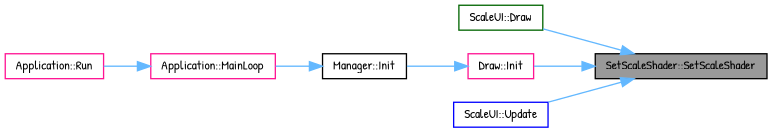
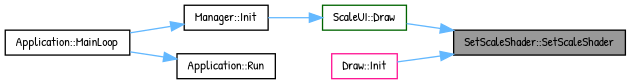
node "Application::Run": color deeppink -> black
edge "Application::Run" -> "Application::MainLoop": reversed
node "Application::MainLoop": color deeppink -> black
edge "Manager::Init" -> "Draw::Init": now "Manager::Init" -> "ScaleUI::Draw"
node "ScaleUI::Update": removed
